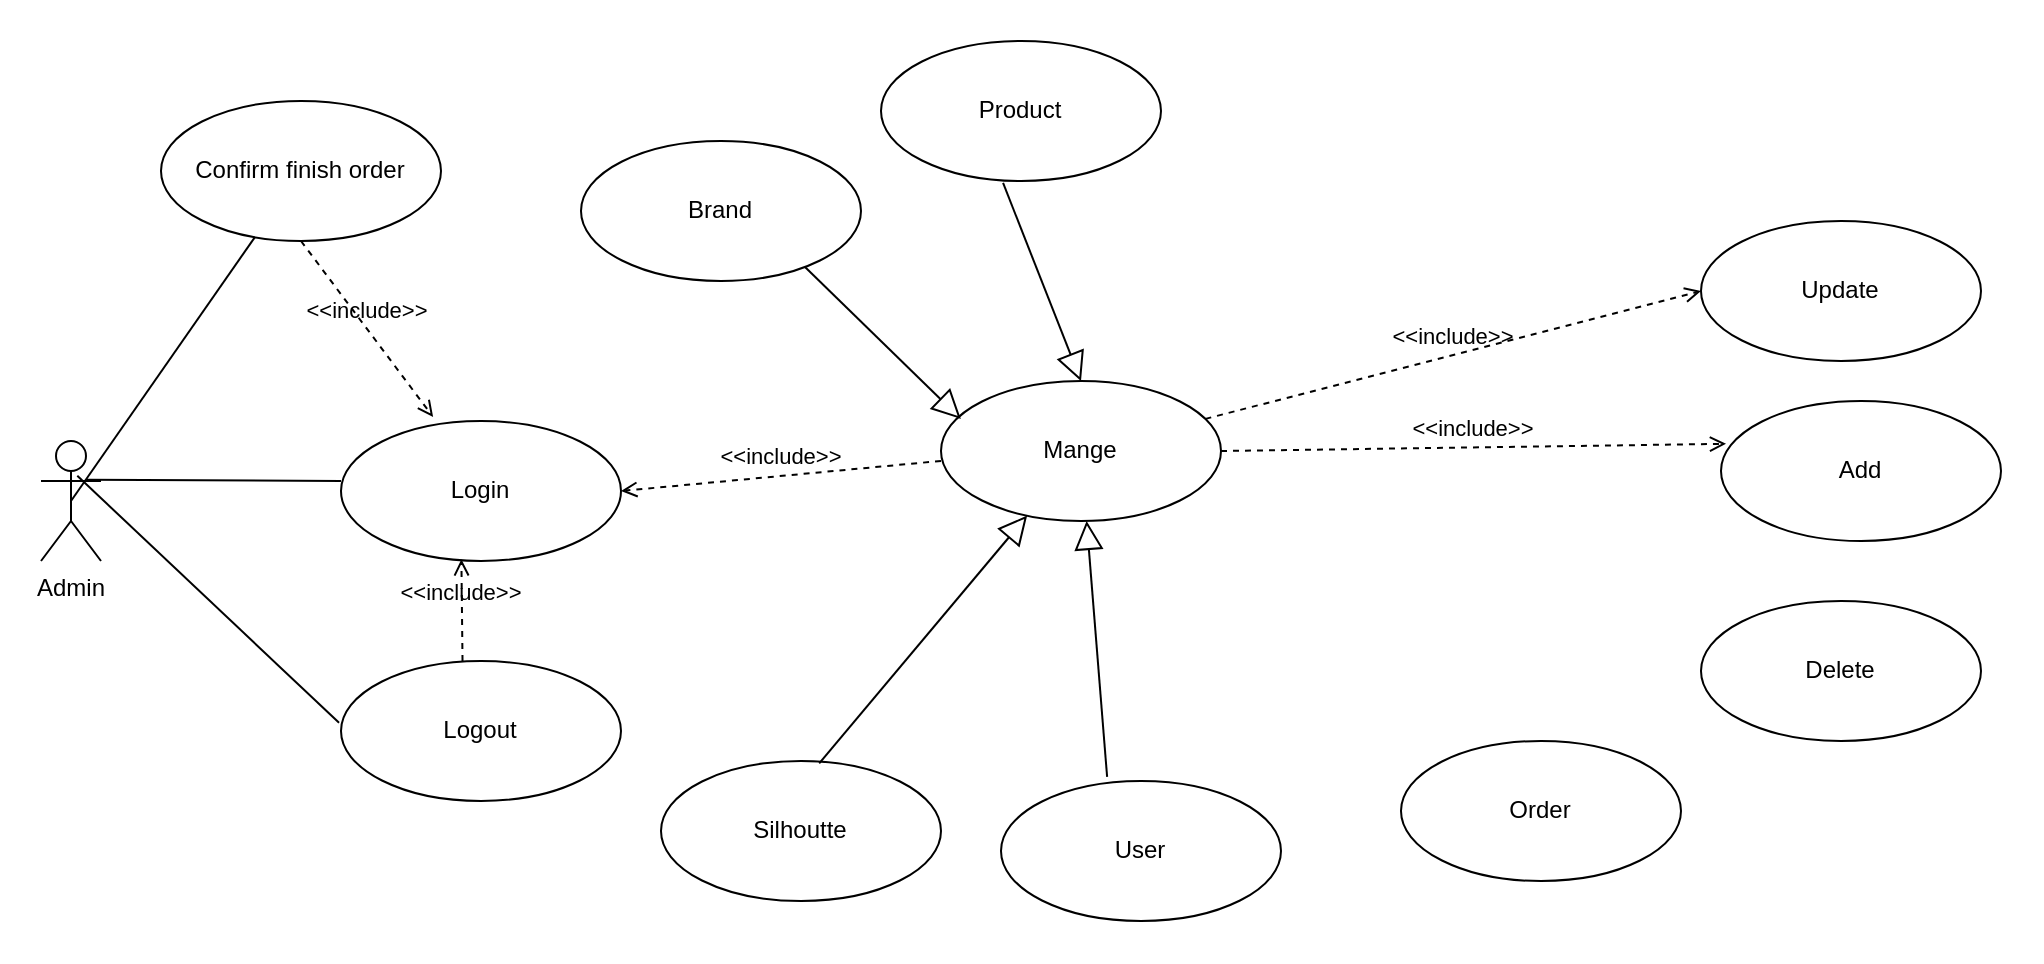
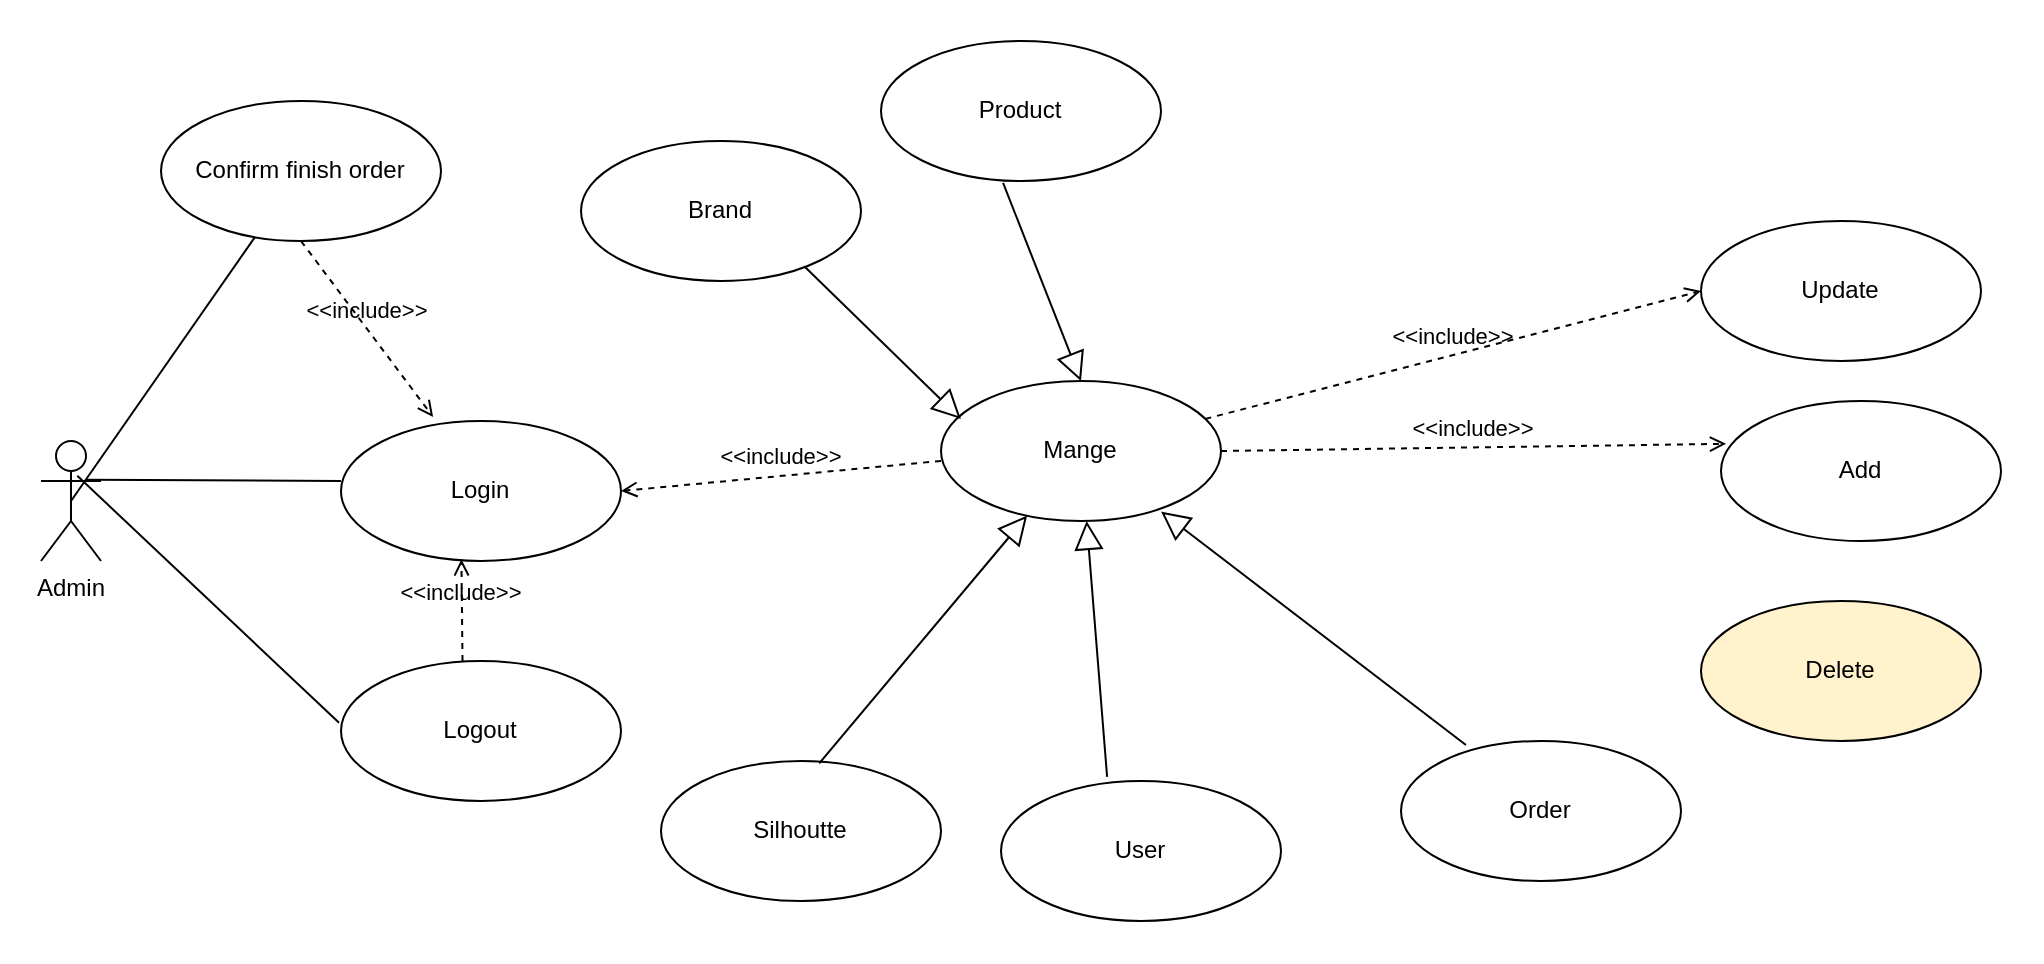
edge "Order" -> "Mange": added
node "Delete": fillcolor #ffffff -> #fff2cc
